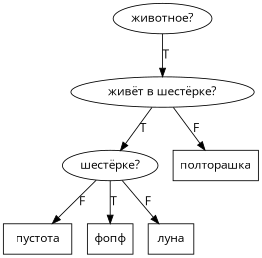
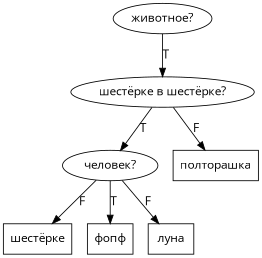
node "живёт в шестёрке?": label "живёт в шестёрке?" -> "шестёрке в шестёрке?"
node "шестёрке?": label "шестёрке?" -> "человек?"
node "пустота": label "пустота" -> "шестёрке"
